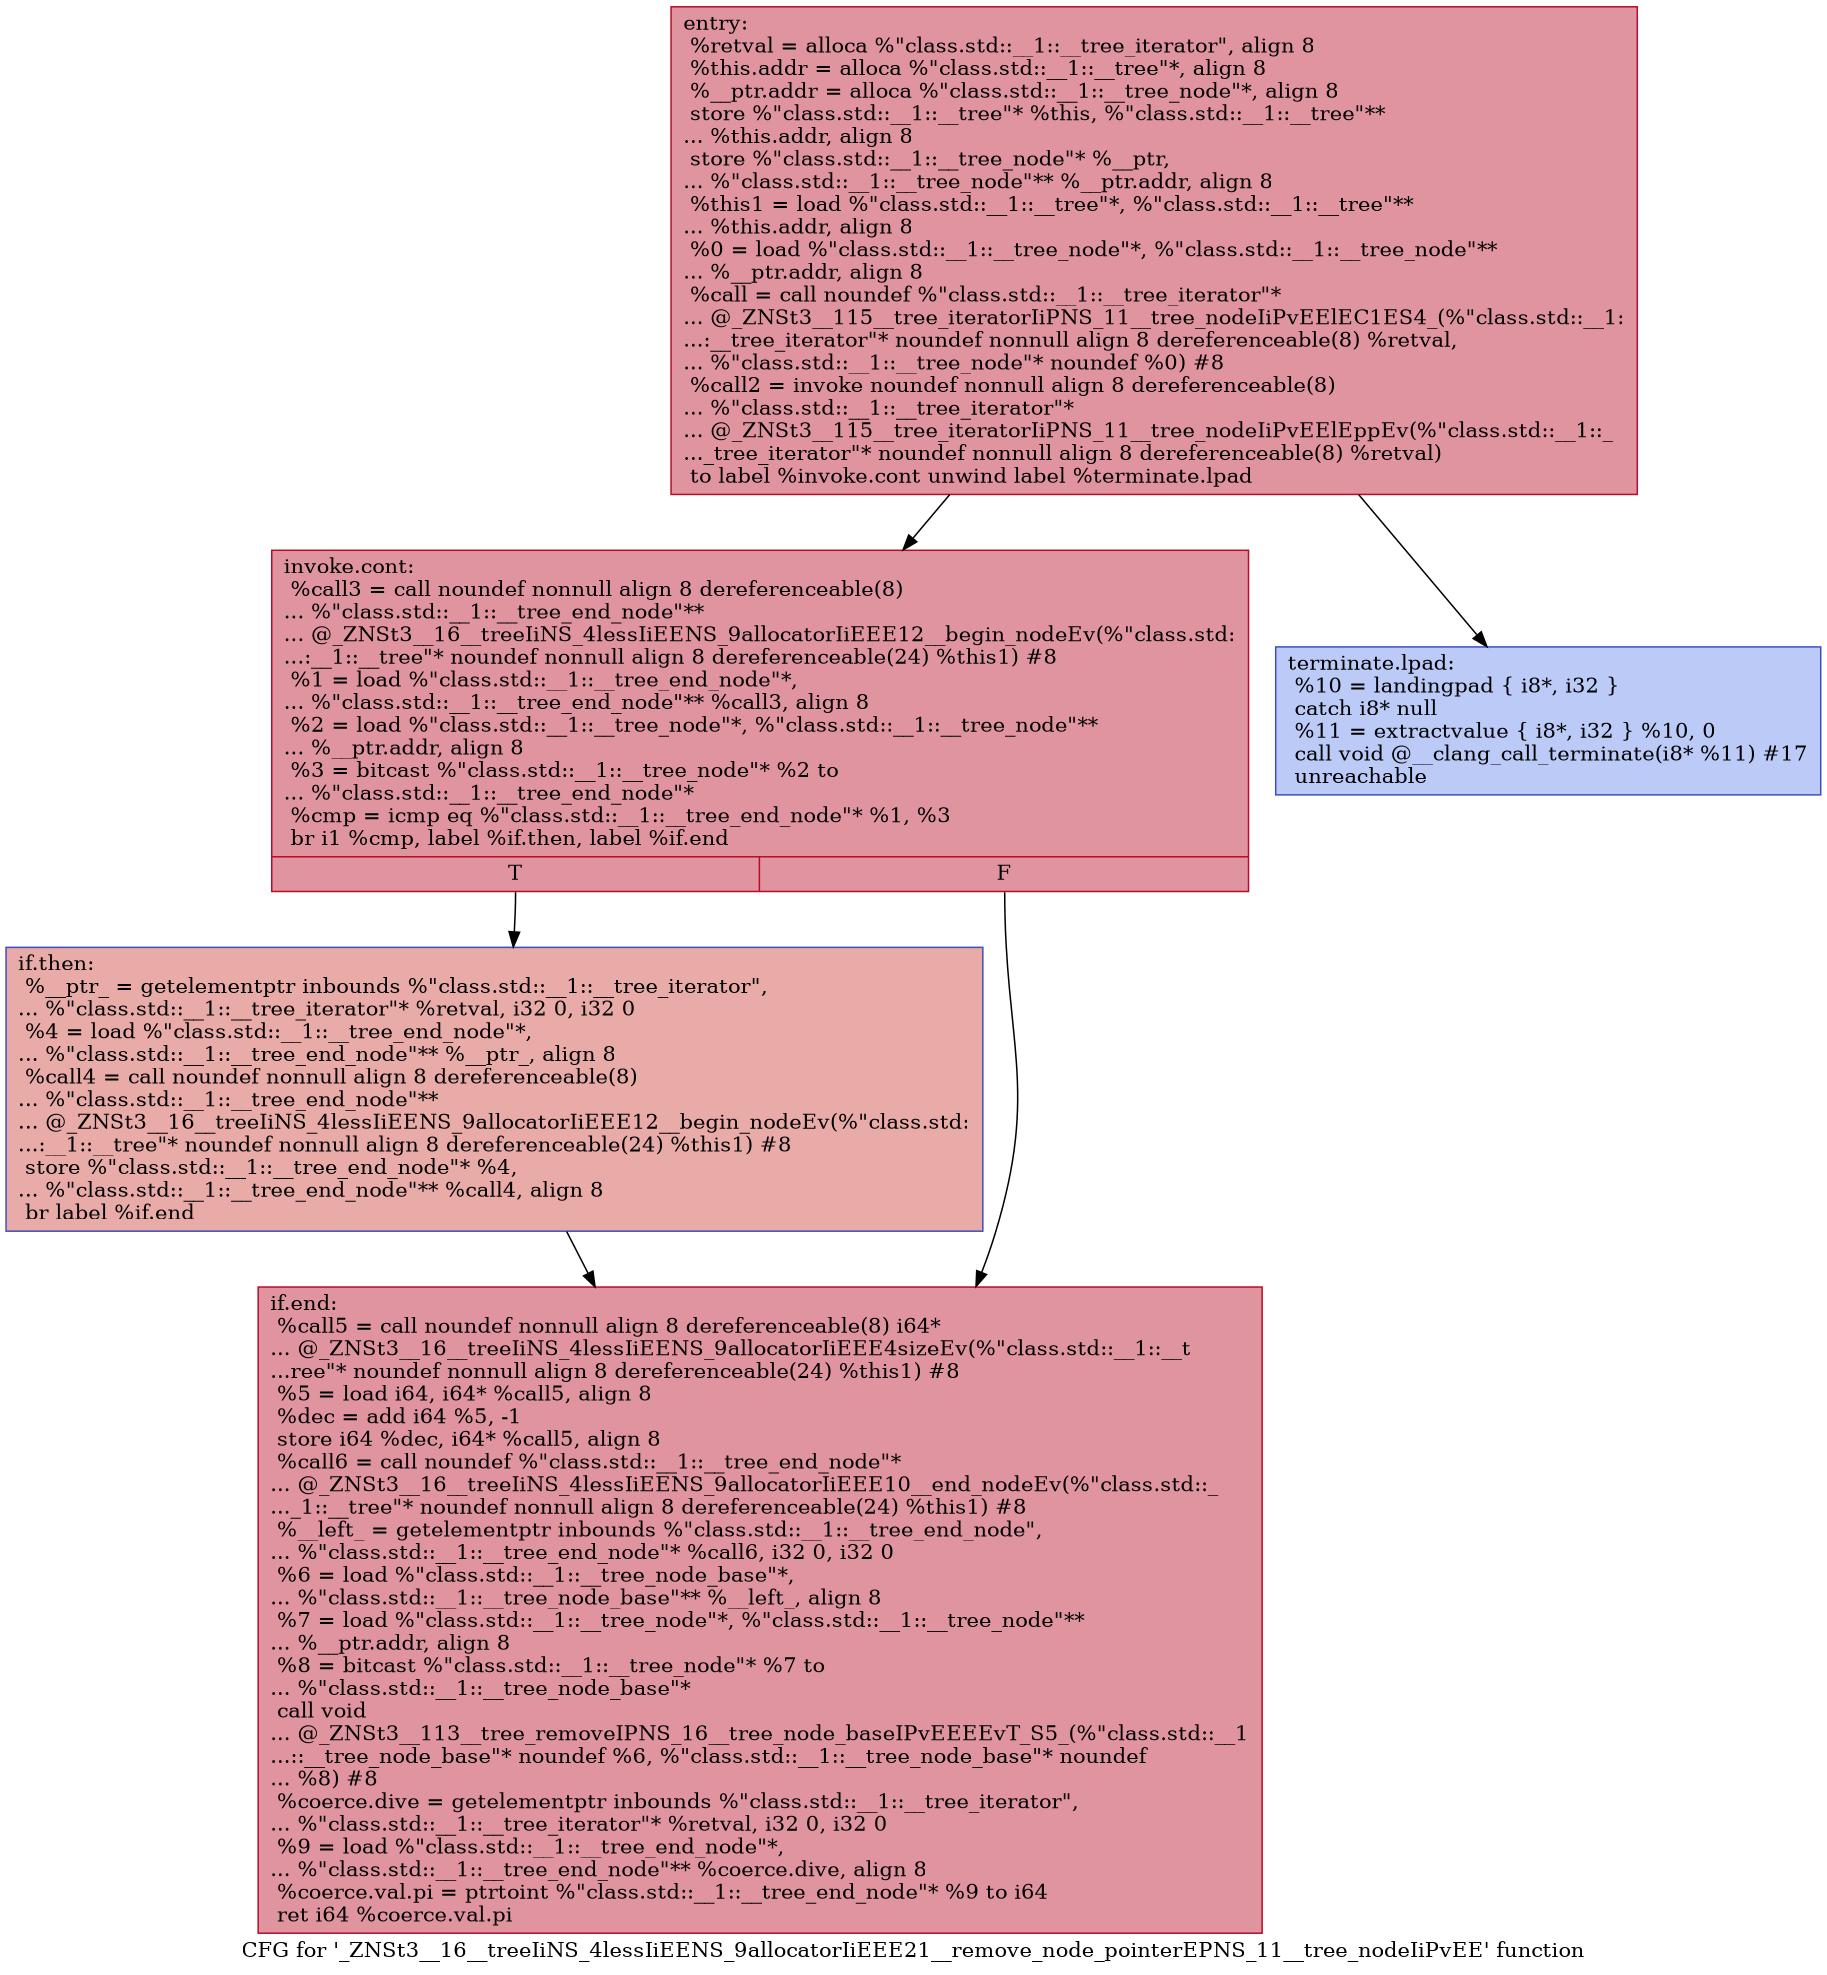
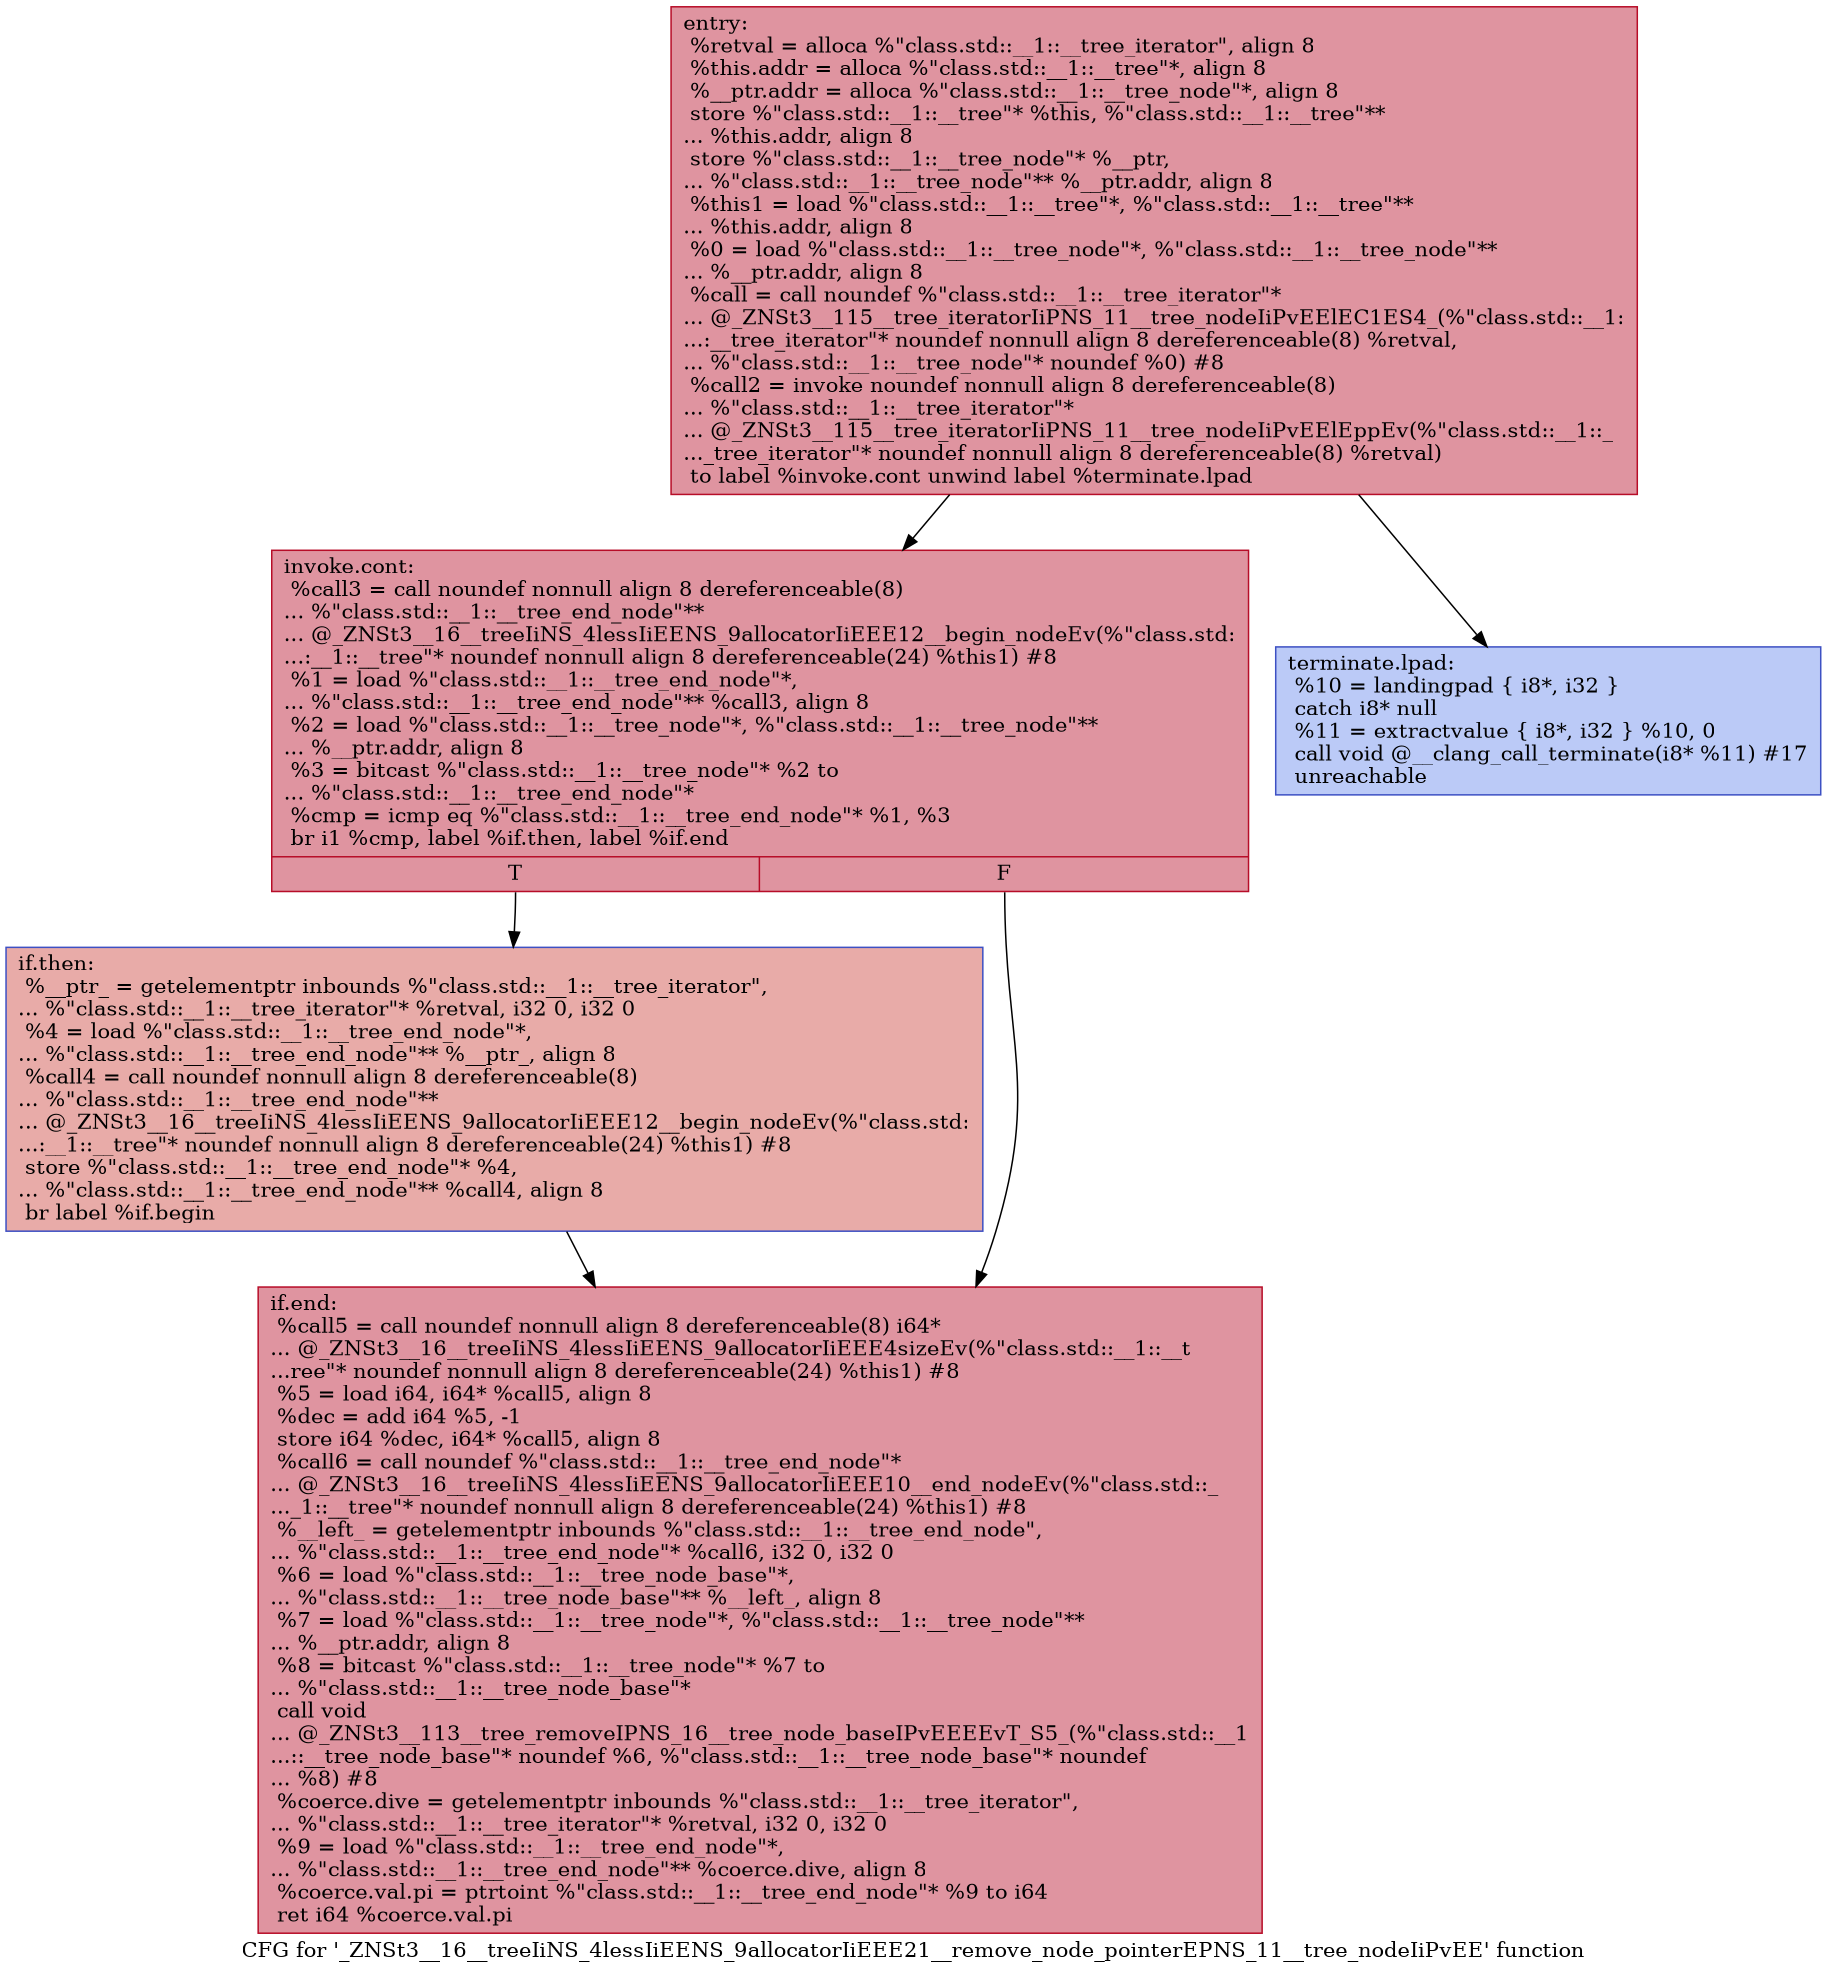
node "if.then:": text "br label %if.end" -> "br label %if.begin"
